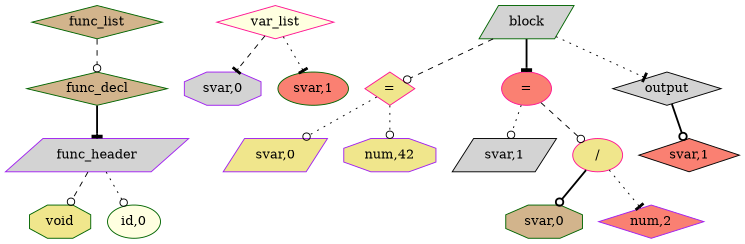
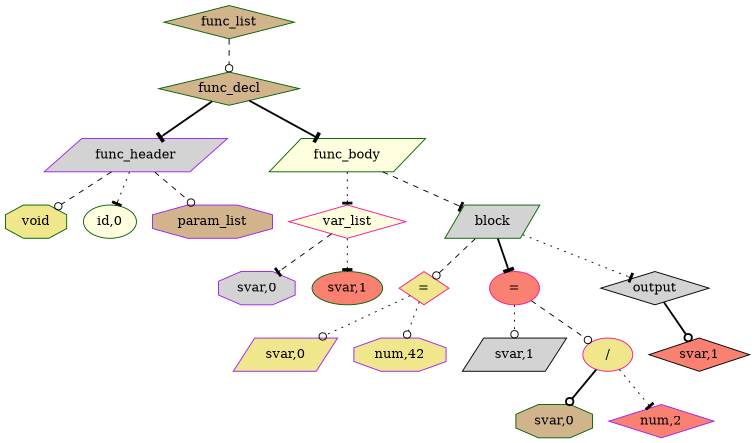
node "func_body": added
edge "func_header" -> "id,0": arrowhead odot -> tee
node "param_list": added
